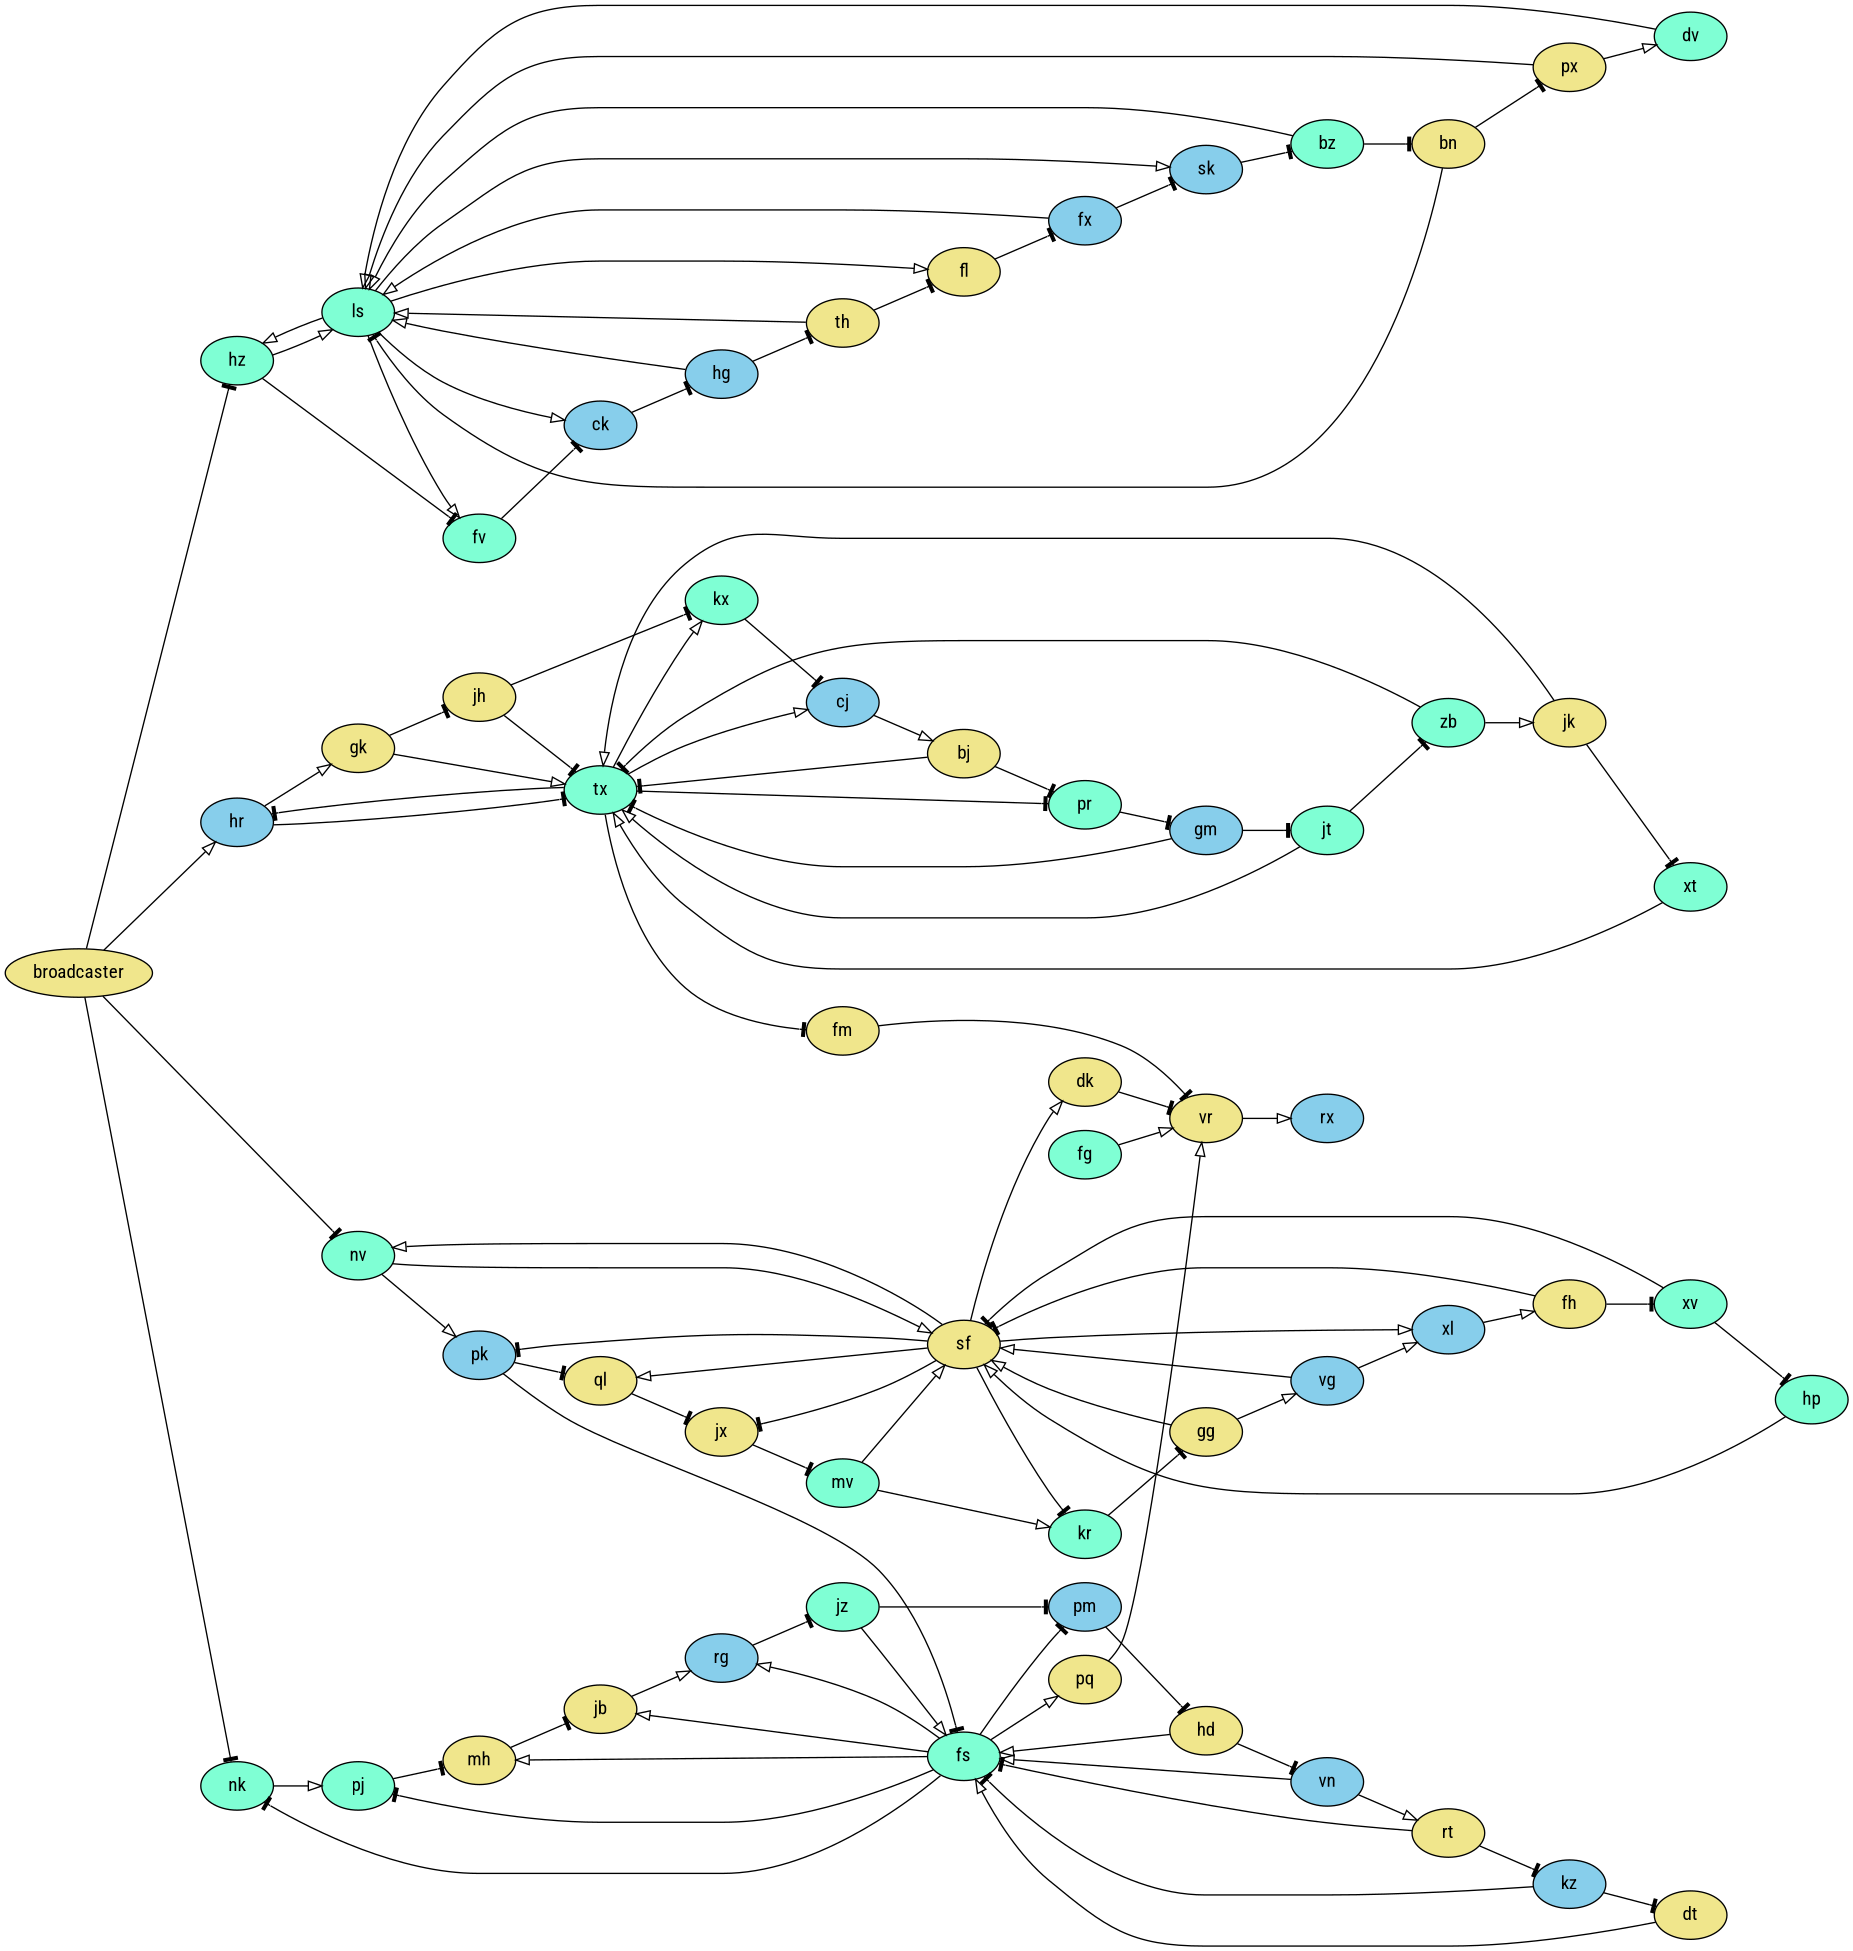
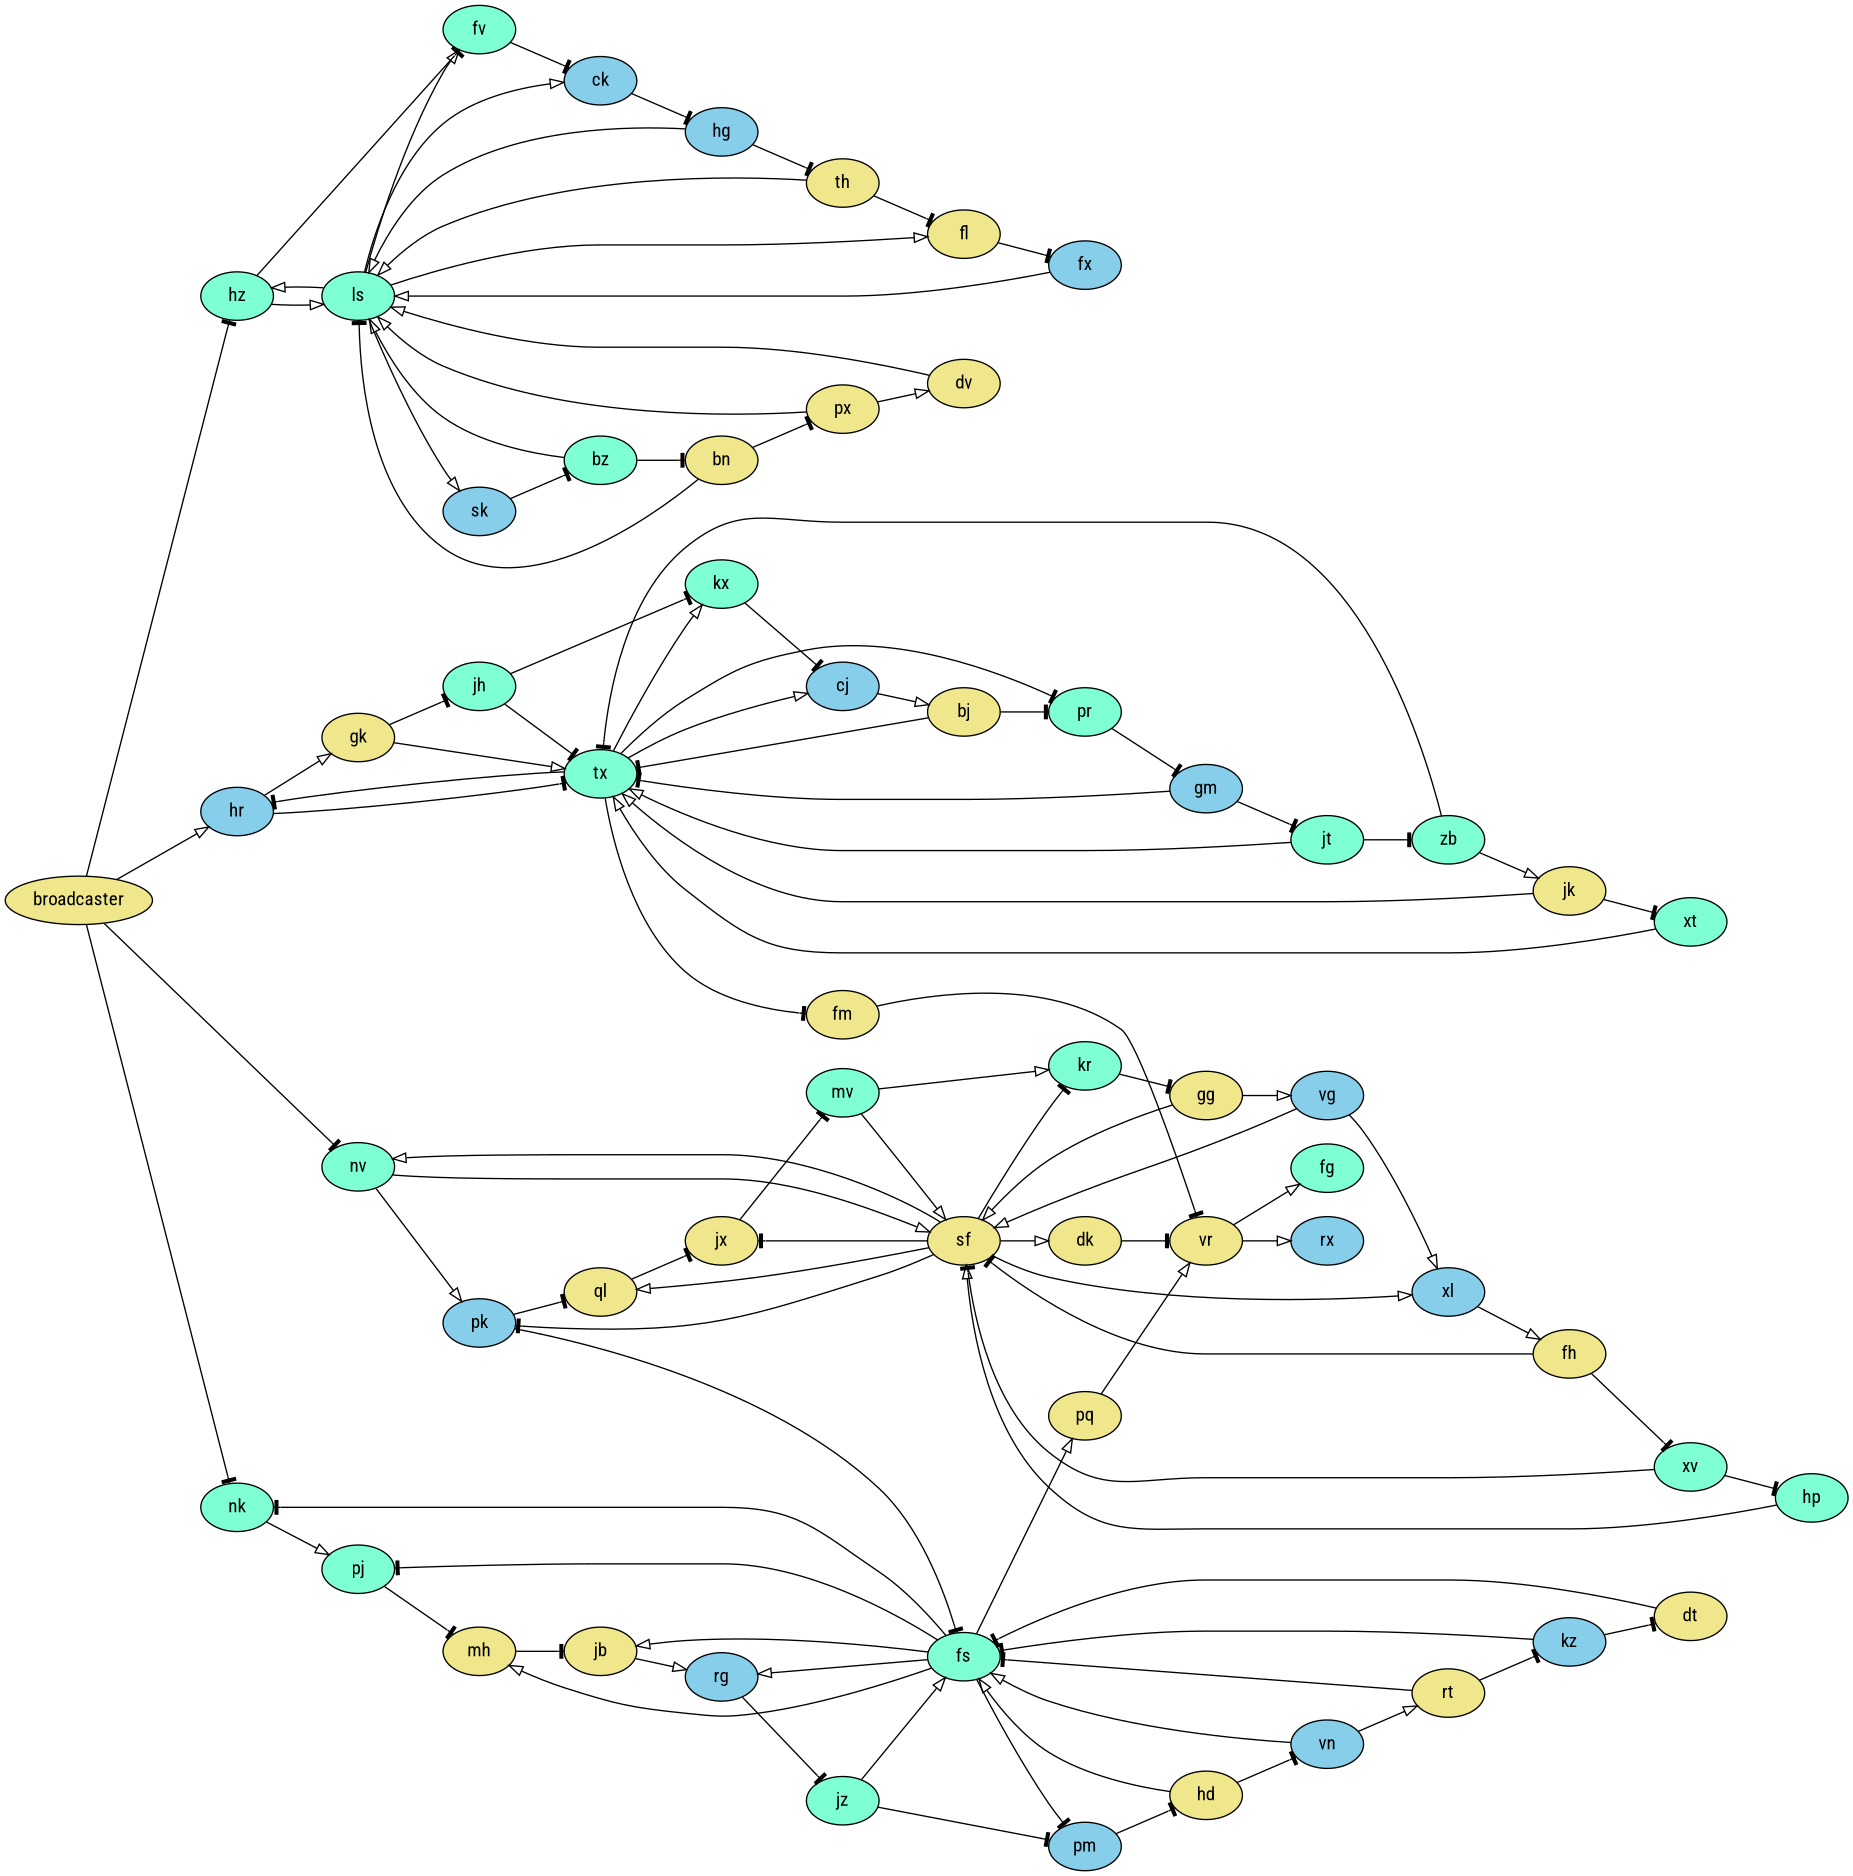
node "dv": fillcolor aquamarine -> khaki
edge "fx" -> "sk": removed
node "jh": fillcolor khaki -> aquamarine
edge "fg" -> "vr": reversed
edge "dt" -> "fs": arrowhead onormal -> tee
